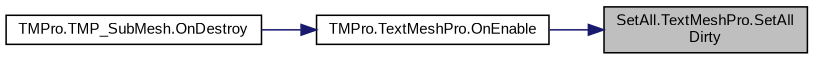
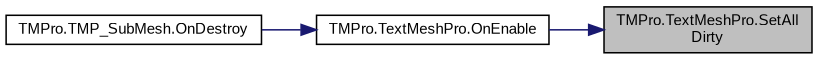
node "SetAll.TextMeshPro.SetAll Dirty": label "SetAll.TextMeshPro.SetAll Dirty" -> "TMPro.TextMeshPro.SetAll Dirty"
